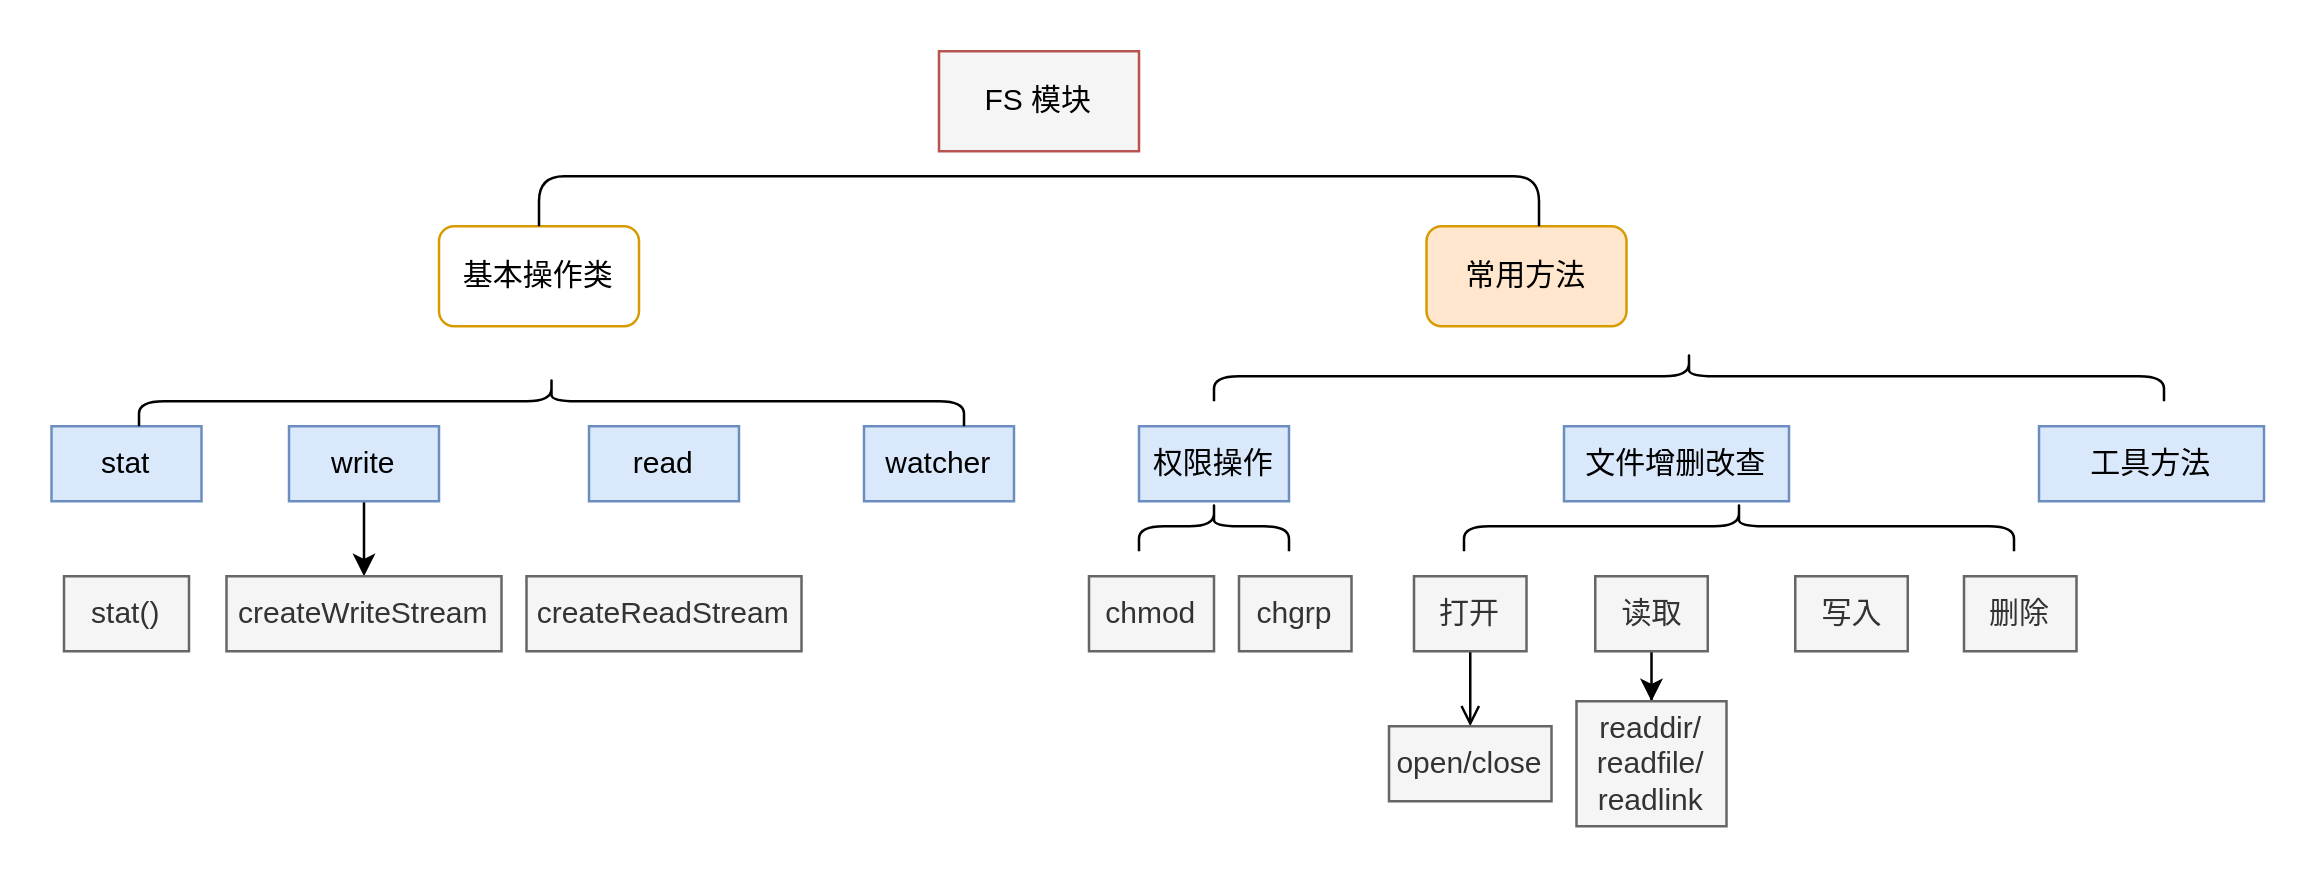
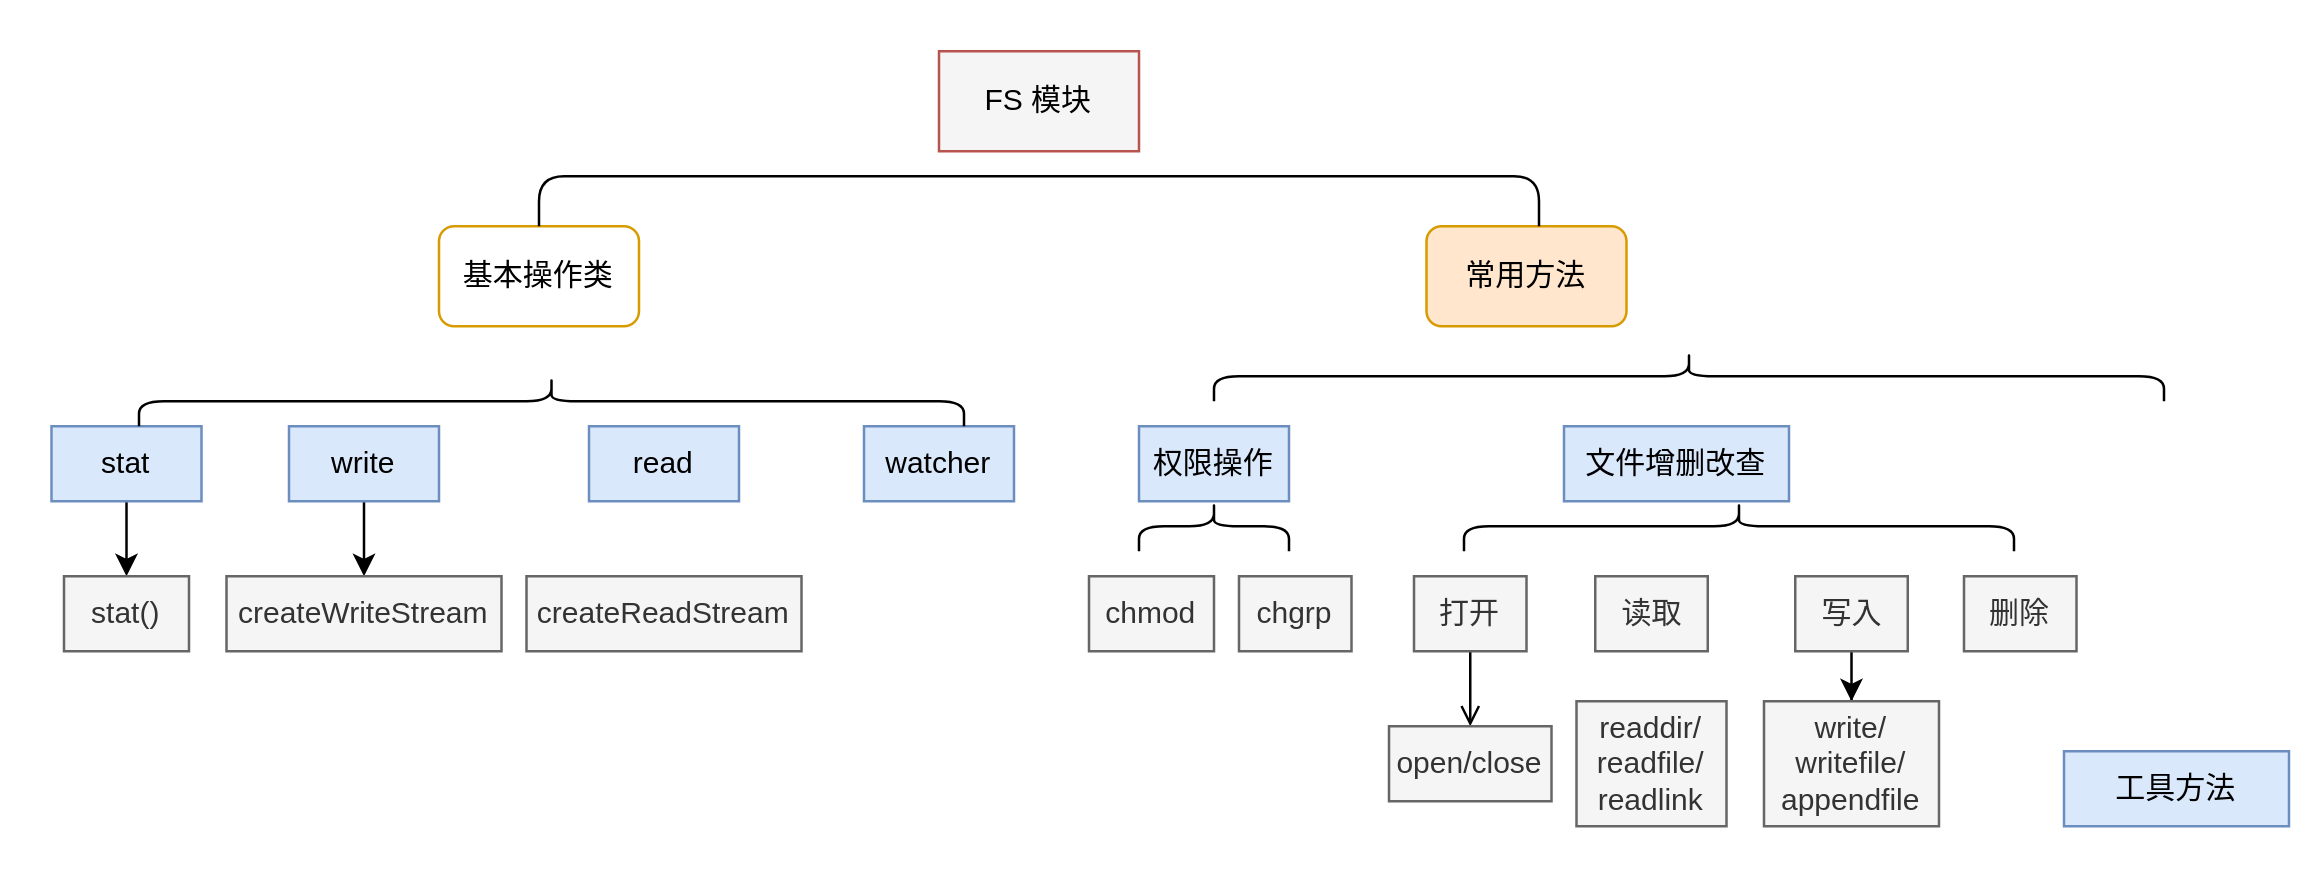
node "工具方法": moved (2151, 464) -> (2176, 789)
edge "stat" -> "stat()": added
edge "读取" -> "readdir/ readfile/ readlink": removed
edge "写入" -> "write/ writefile/ appendfile": added
node "write/ writefile/ appendfile": added
